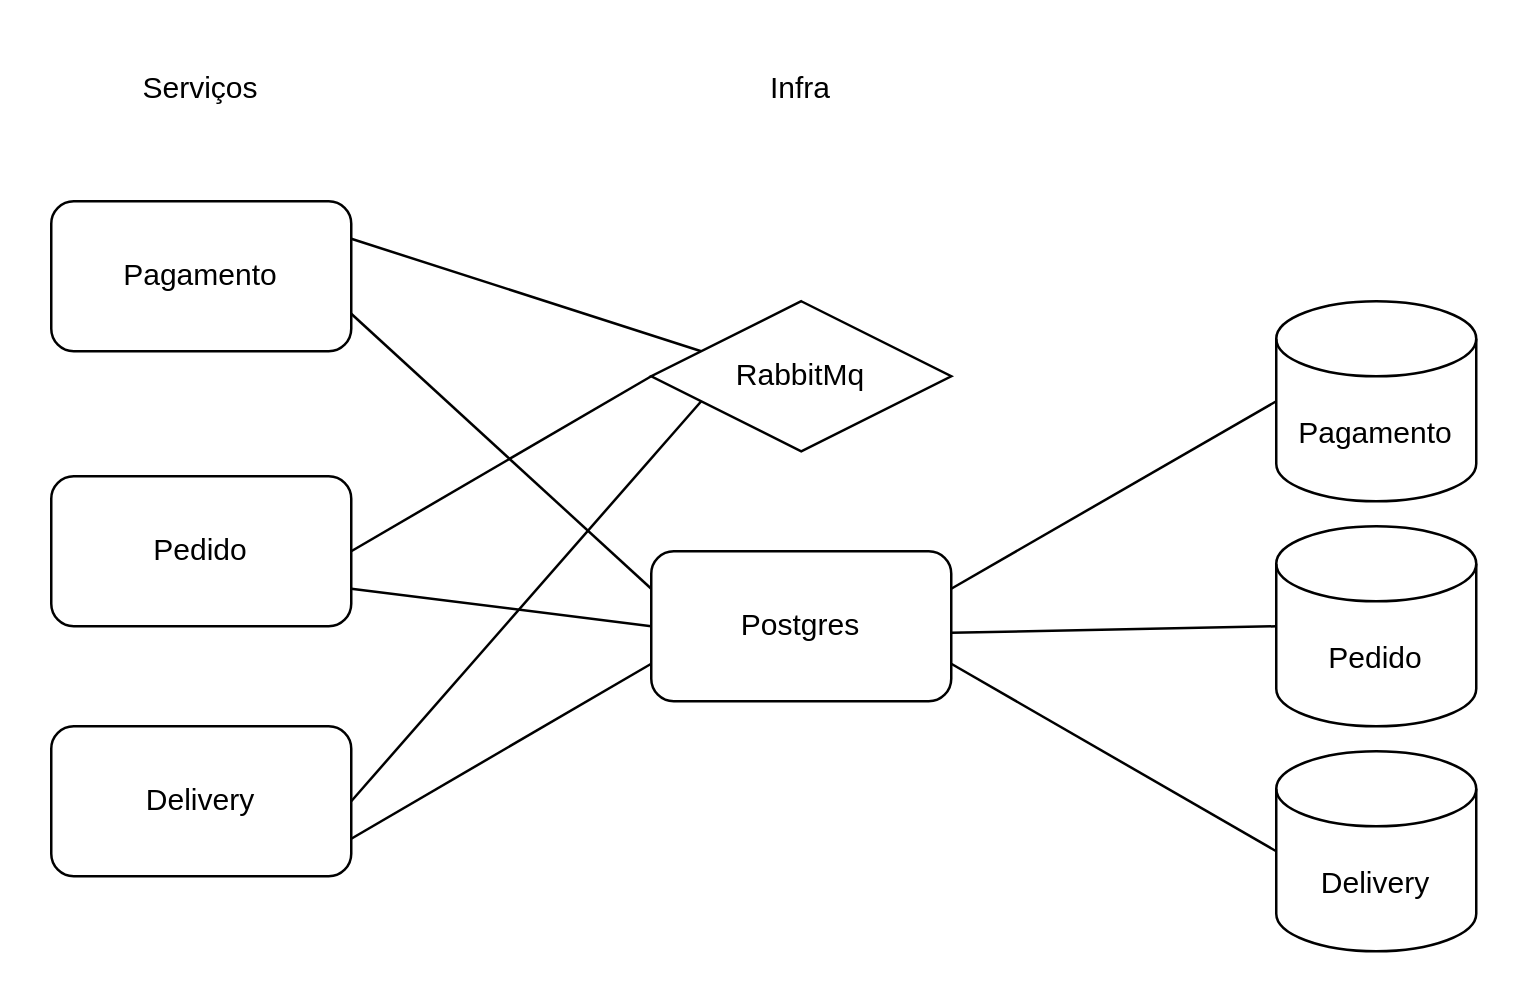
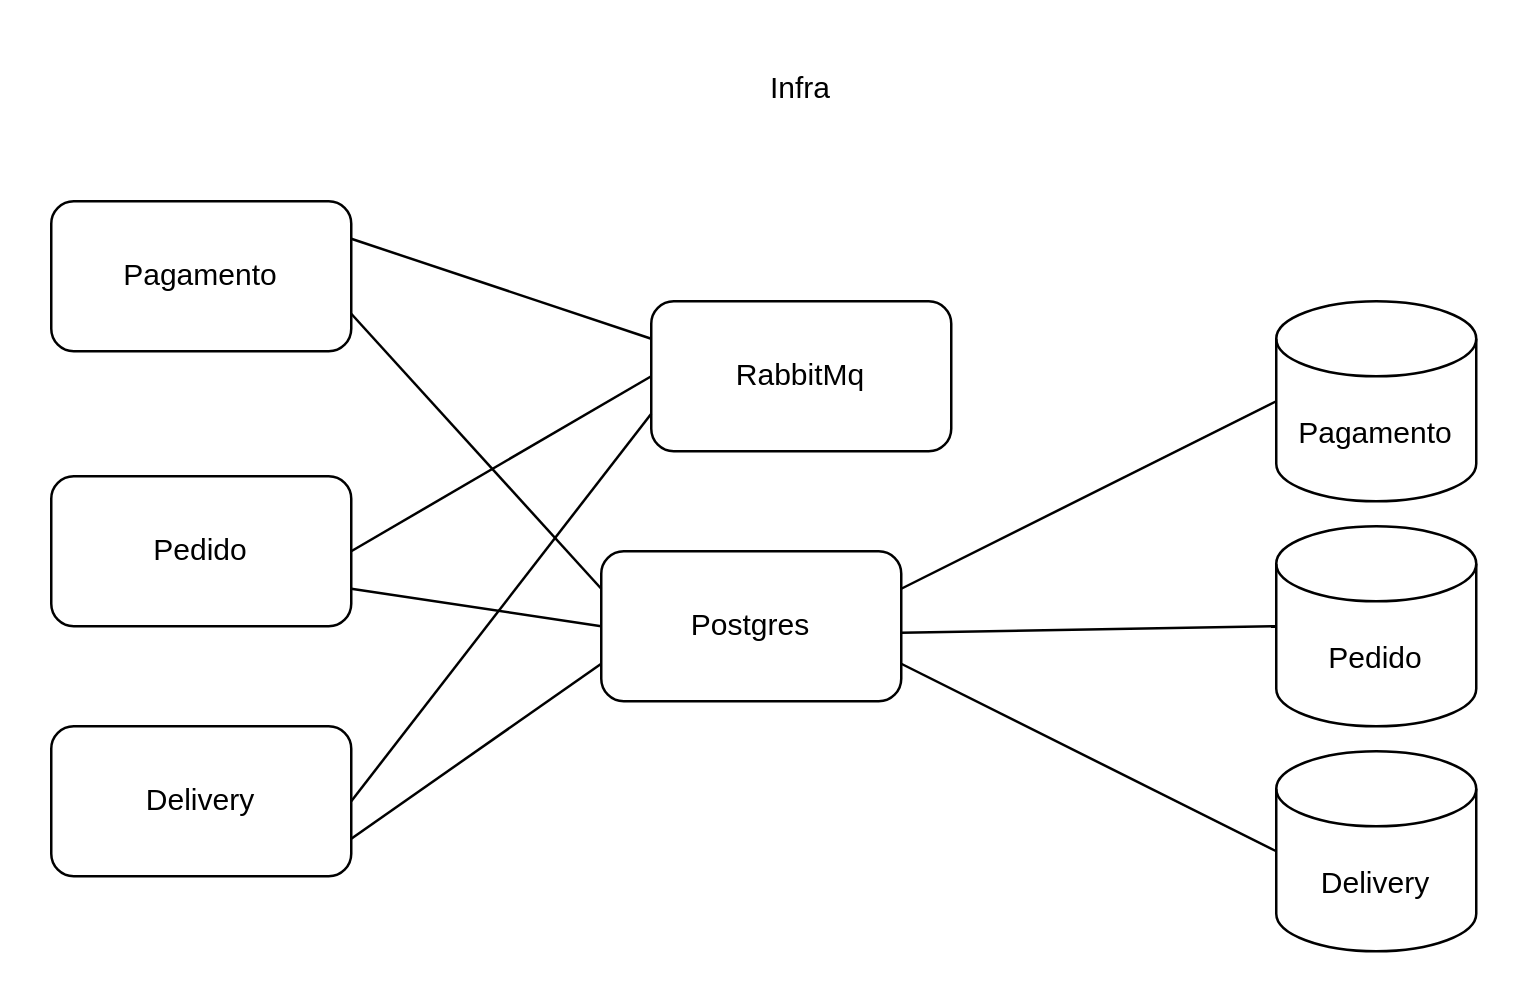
node "Serviços": removed
node "RabbitMq": shape diamond -> rounded rectangle
node "Postgres": moved (801, 626) -> (751, 626)
